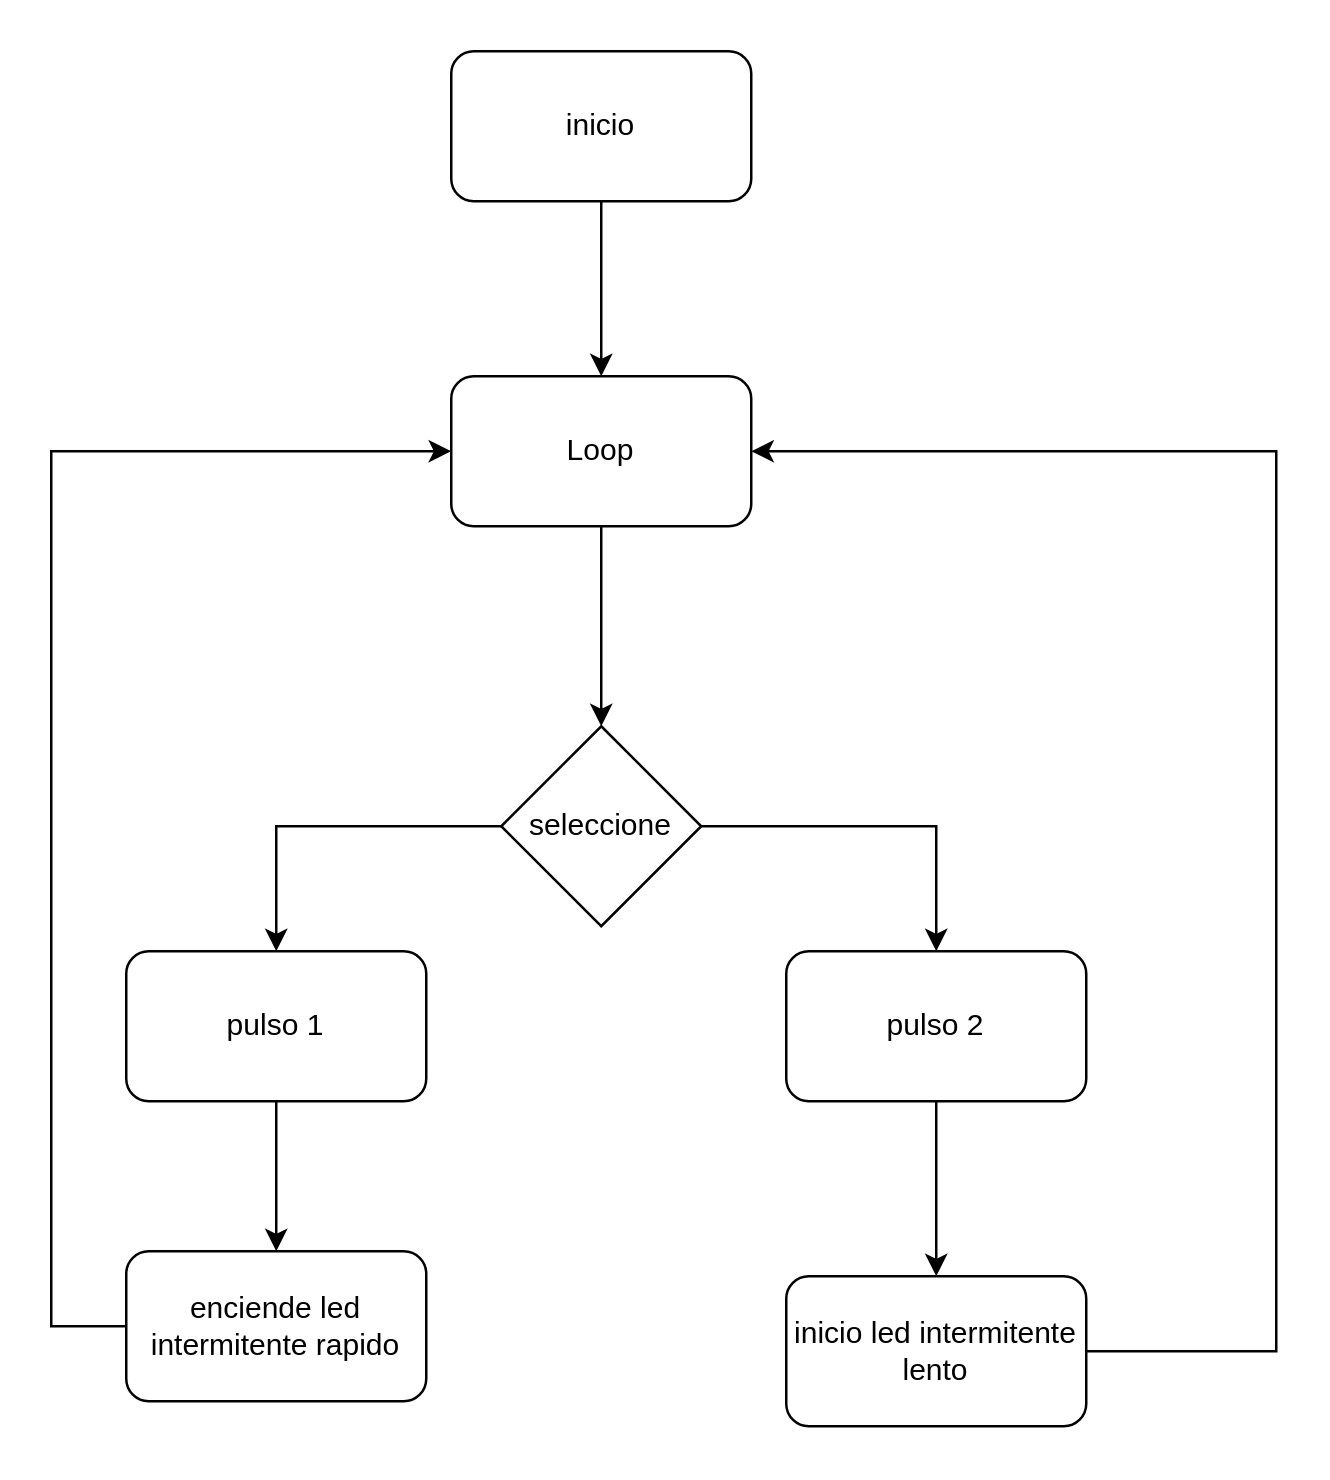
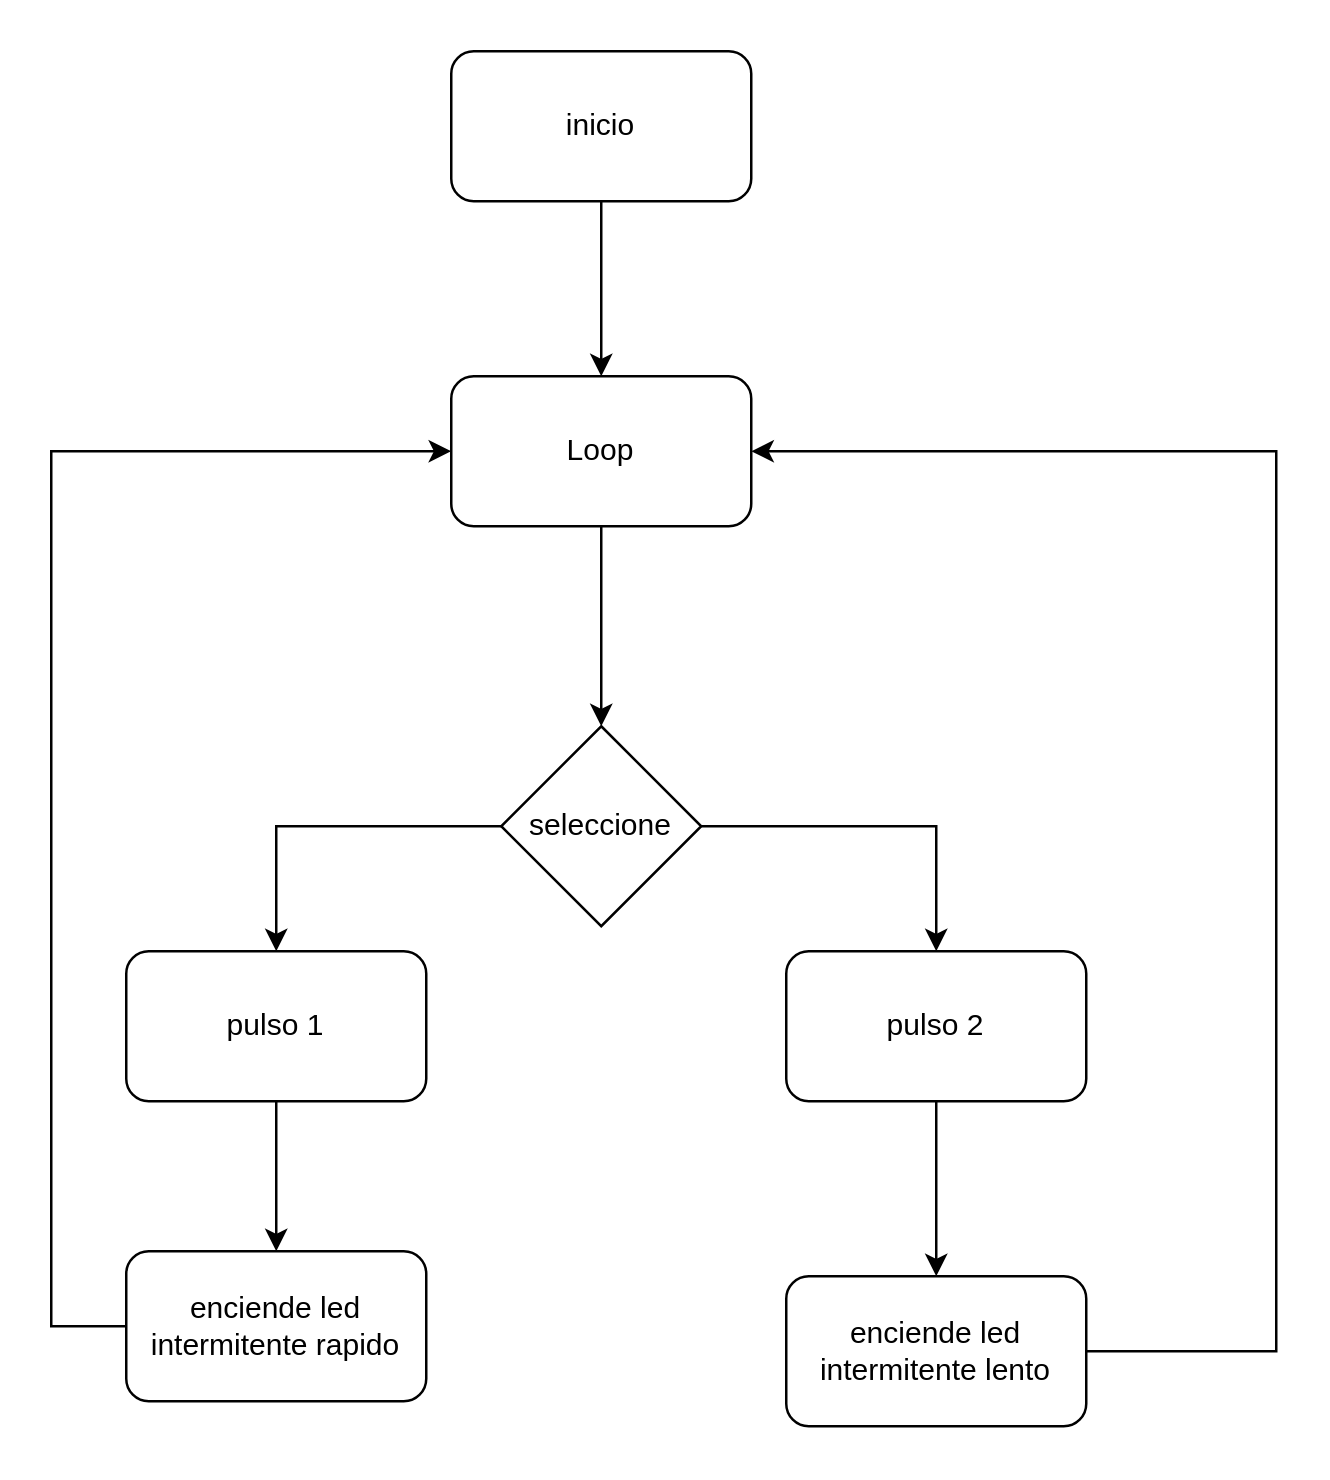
node "inicio led intermitente lento": label "inicio led intermitente lento" -> "enciende led intermitente lento"
